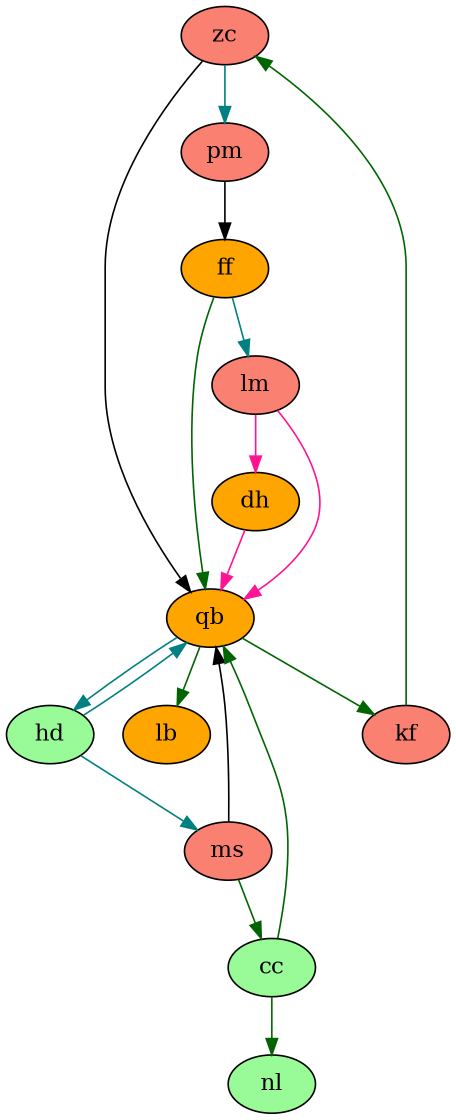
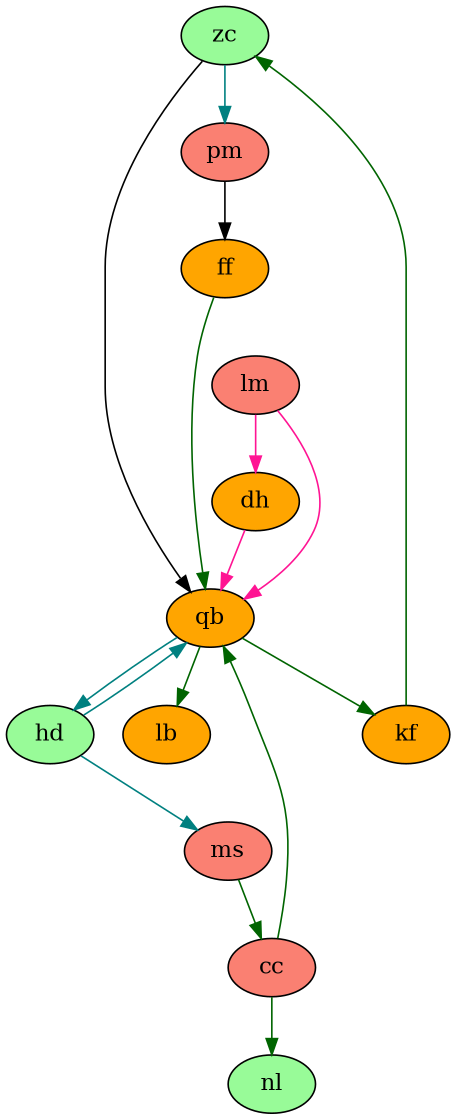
node "zc": fillcolor salmon -> palegreen
edge "ff" -> "lm": removed
node "kf": fillcolor salmon -> orange
edge "ms" -> "qb": removed
node "cc": fillcolor palegreen -> salmon
